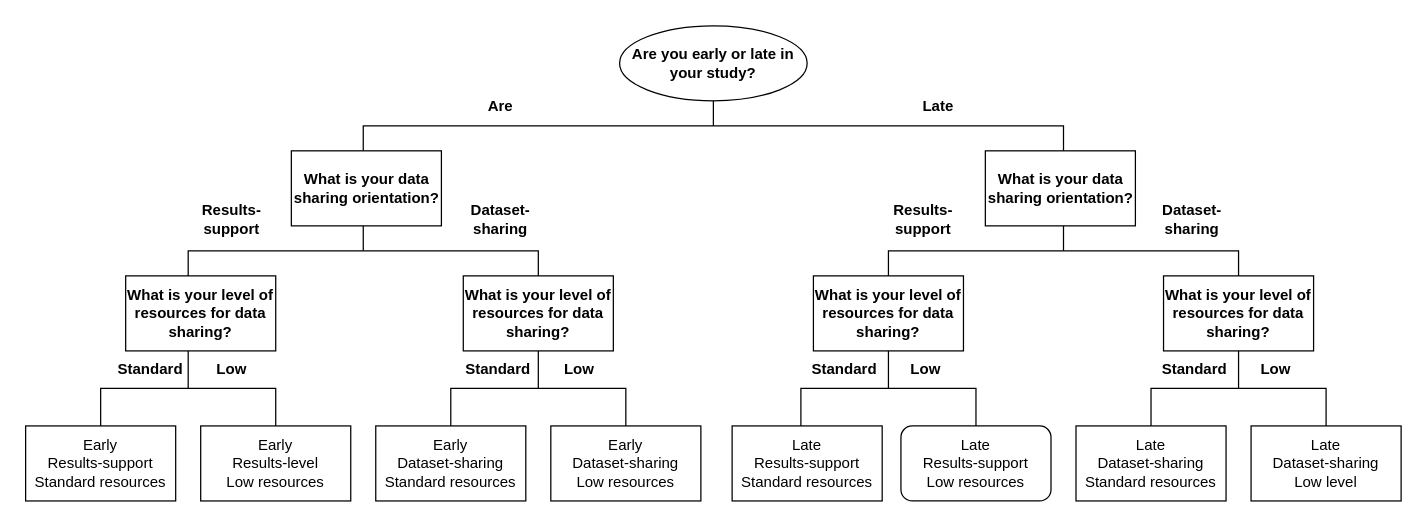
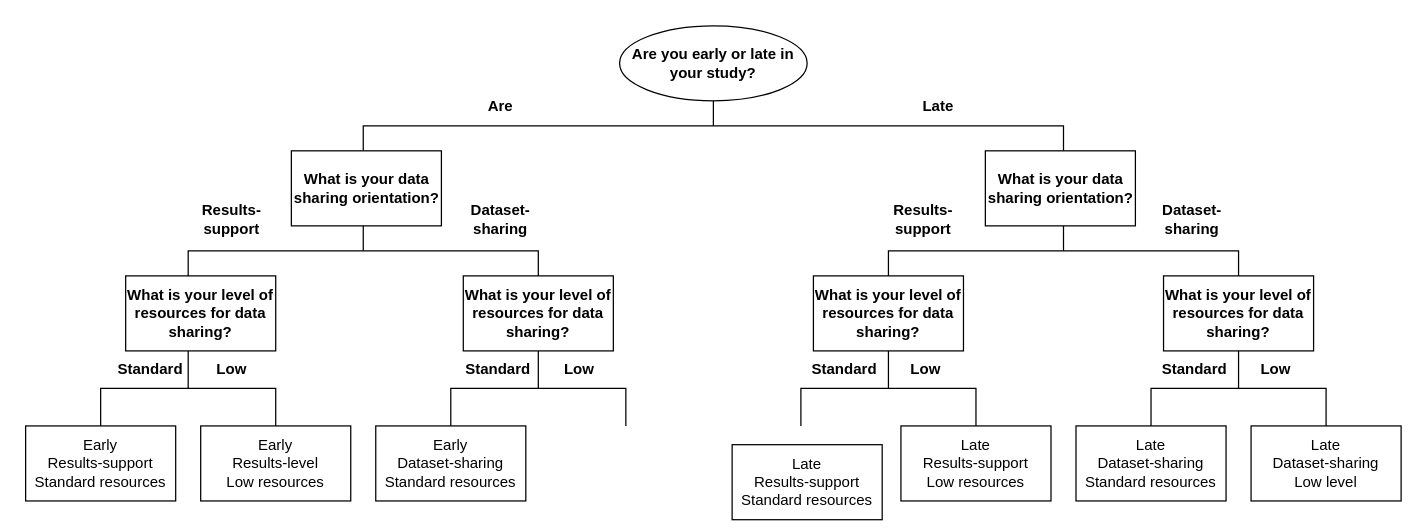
node "Early Dataset-sharing Low resources": removed
node "Late Results-support Standard resources": moved (807, 463) -> (807, 482)
node "Late Results-support Low resources": shape rounded rectangle -> rectangle
